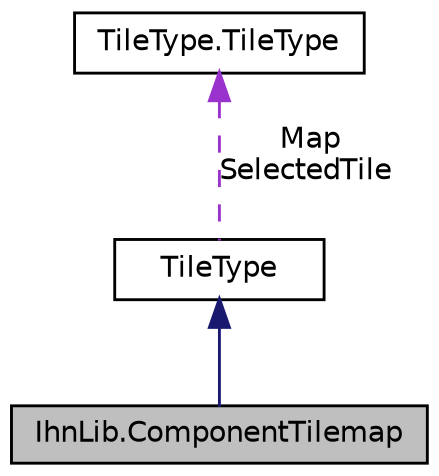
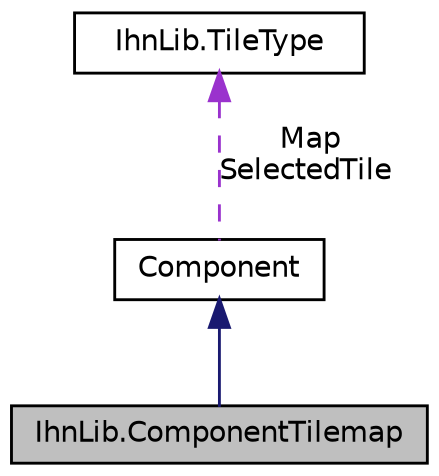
node "TileType.TileType": label "TileType.TileType" -> "IhnLib.TileType"
node "TileType": label "TileType" -> "Component"
